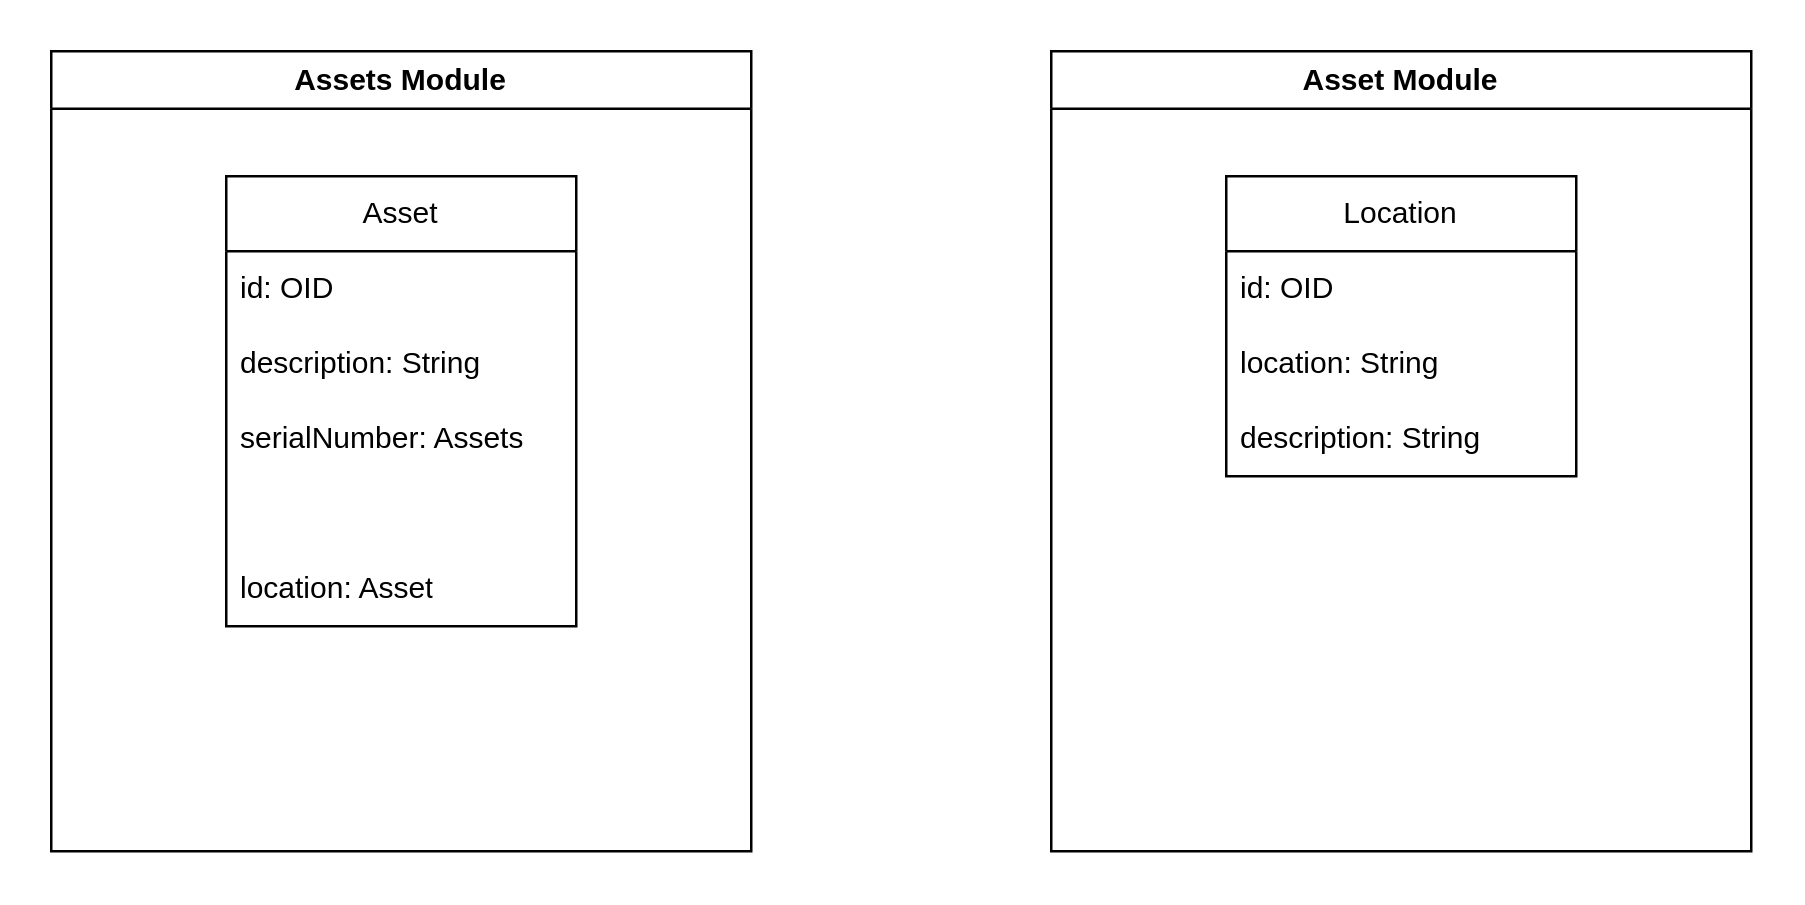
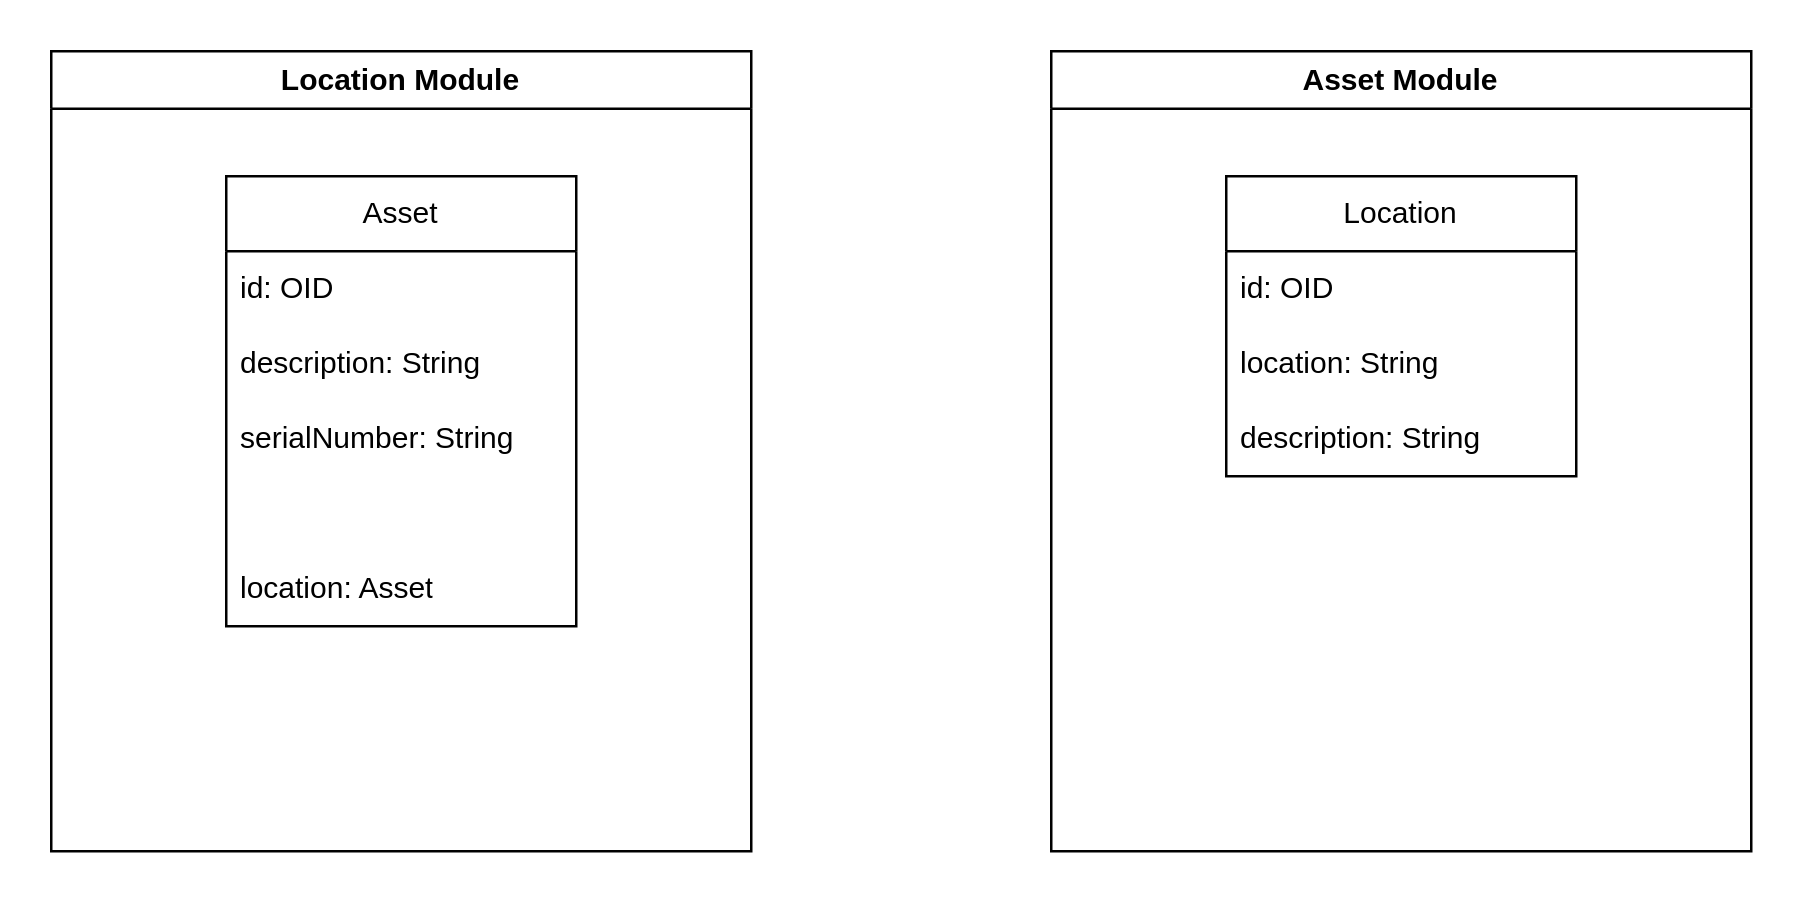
node "Assets Module": label "Assets Module" -> "Location Module"
node "serialNumber: Assets": label "serialNumber: Assets" -> "serialNumber: String"
